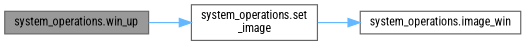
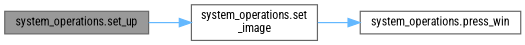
node "system_operations.win_up": label "system_operations.win_up" -> "system_operations.set_up"
node "system_operations.image_win": label "system_operations.image_win" -> "system_operations.press_win"
